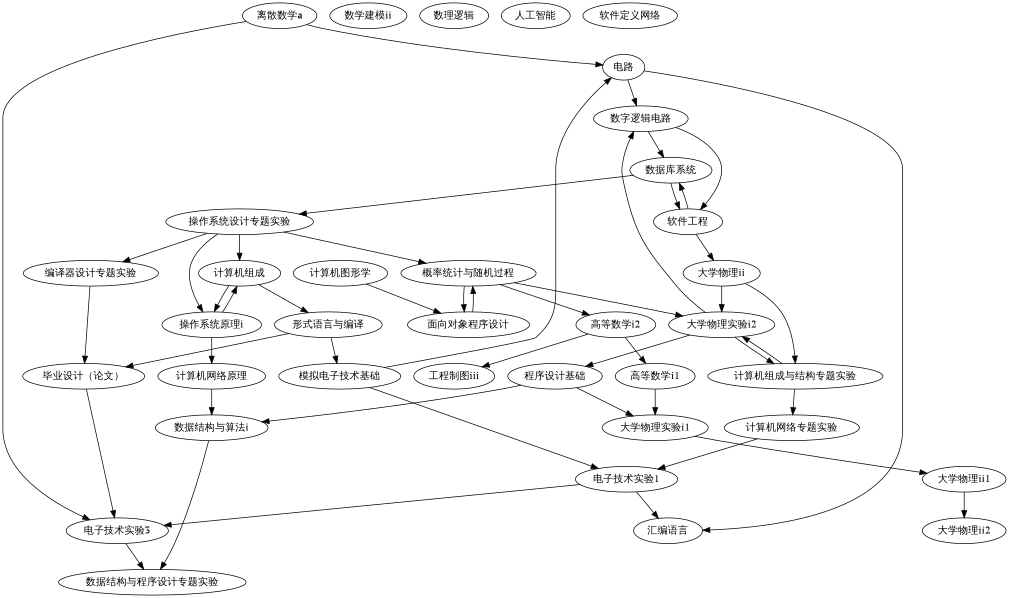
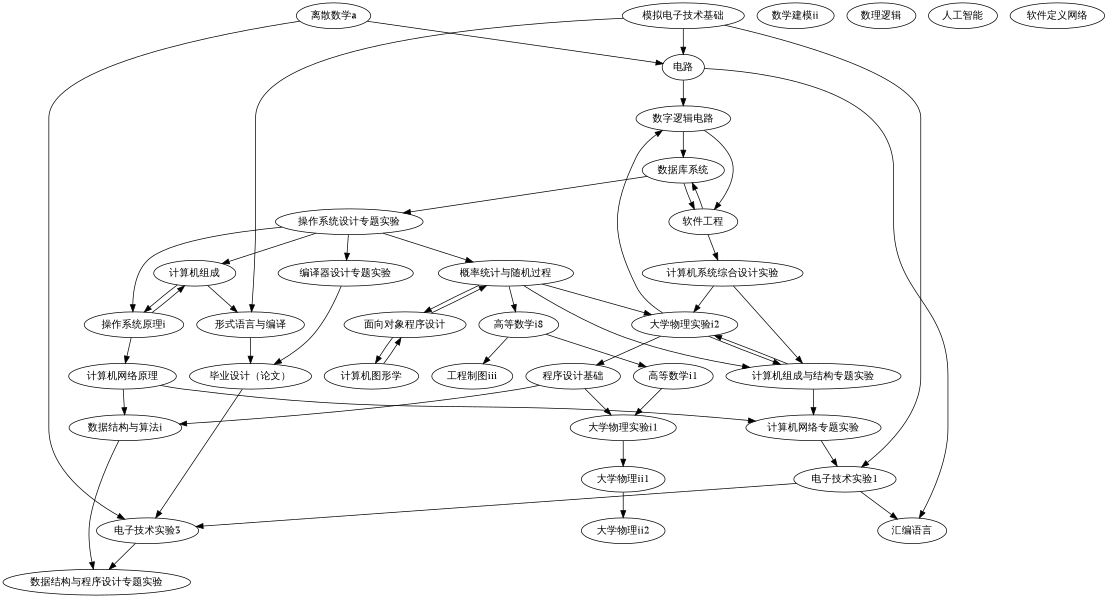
node "大学物理ii": label "大学物理ii" -> "计算机系统综合设计实验"
node "高等数学i2": label "高等数学i2" -> "高等数学i8"
edge "概率统计与随机过程" -> "计算机组成与结构专题实验": added
edge "形式语言与编译" -> "模拟电子技术基础": reversed
edge "面向对象程序设计" -> "计算机图形学": added
edge "计算机网络原理" -> "计算机网络专题实验": added
